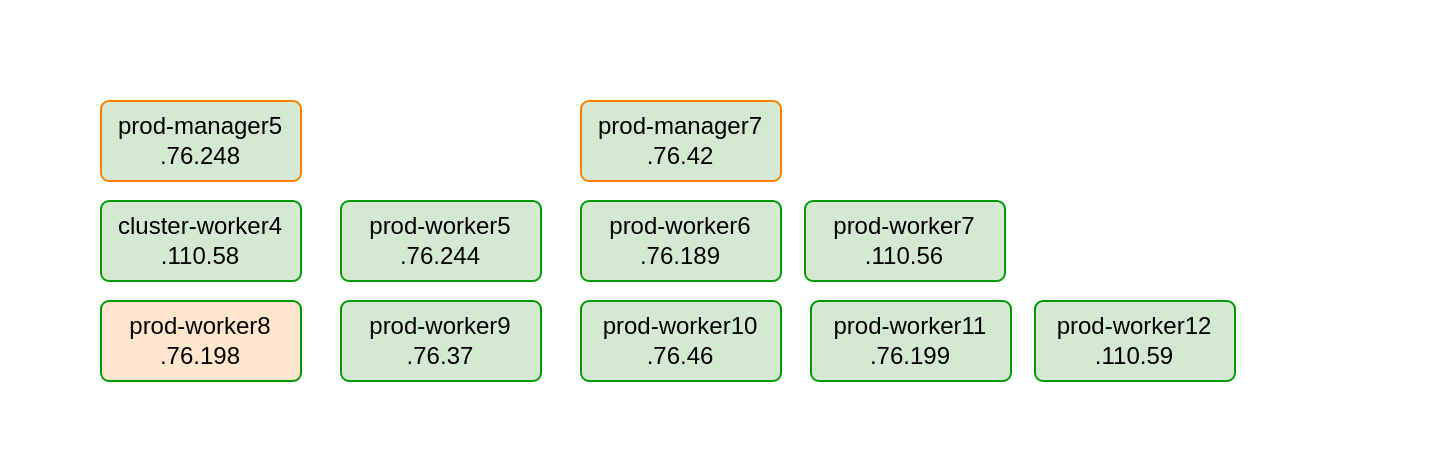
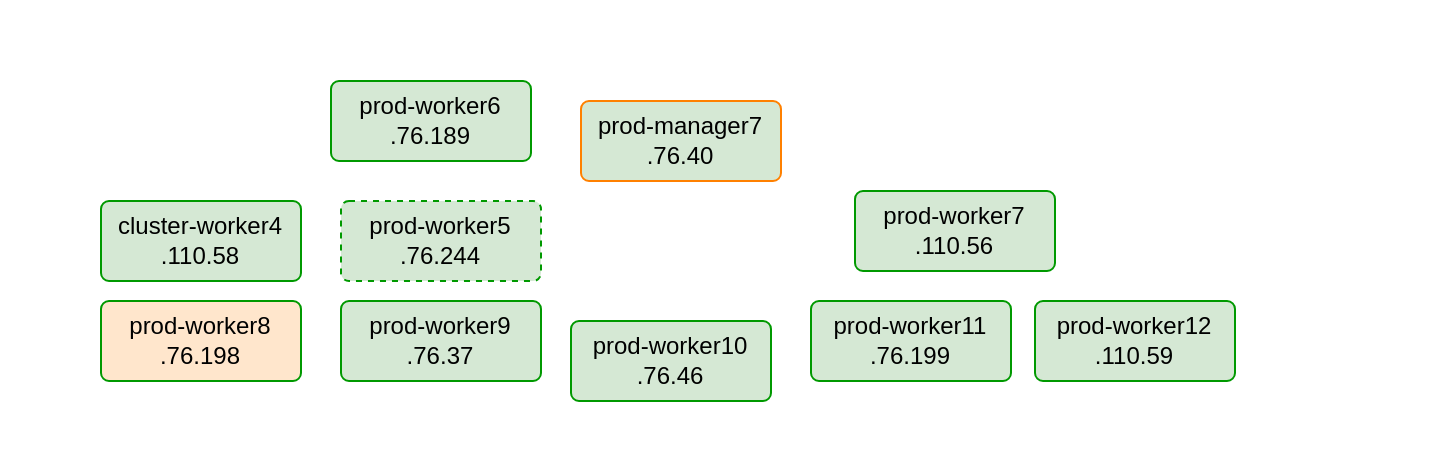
node "prod-manager5 .76.248": removed
node "prod-manager7 .76.42": label "prod-manager7 .76.42" -> "prod-manager7 .76.40"
node "prod-worker5 .76.244": style solid -> dashed
node "prod-worker6 .76.189": moved (681, 241) -> (431, 121)
node "prod-worker7 .110.56": moved (905, 241) -> (955, 231)
node "prod-worker10 .76.46": moved (681, 341) -> (671, 361)
